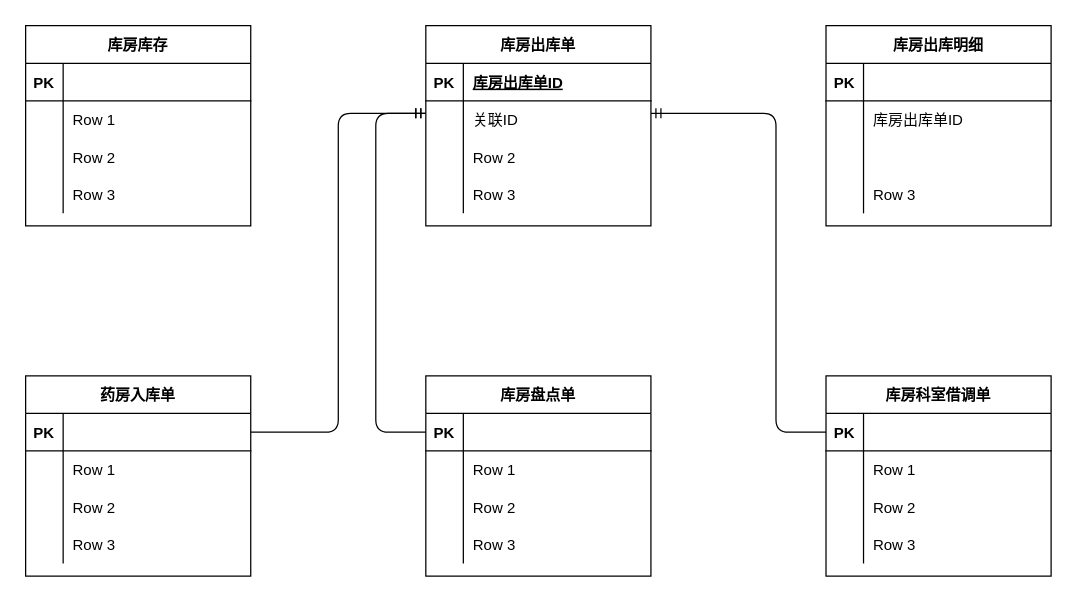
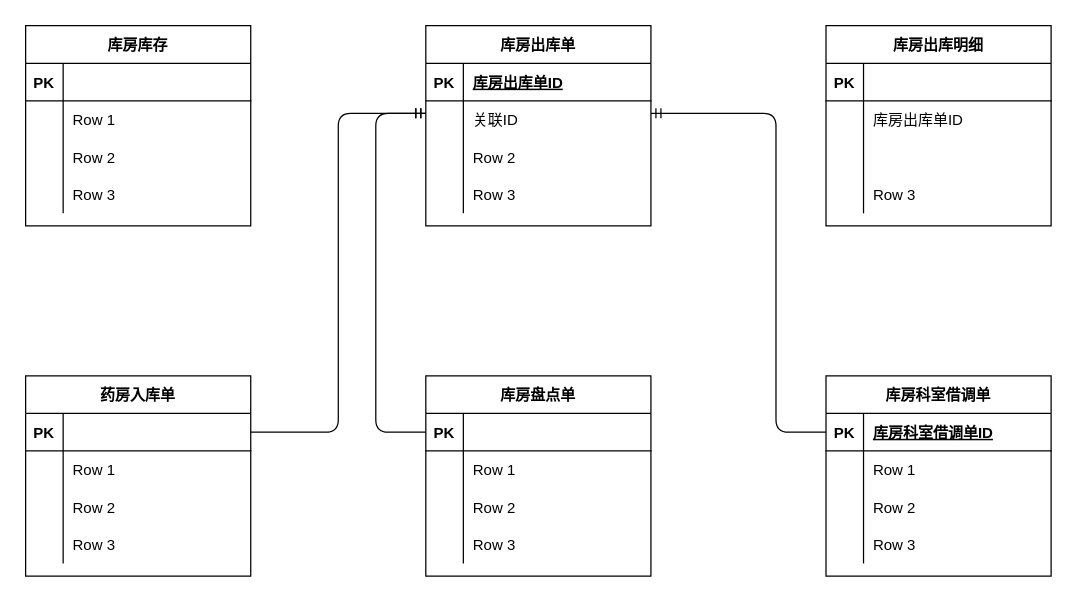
node "库房科室借调单ID": added
